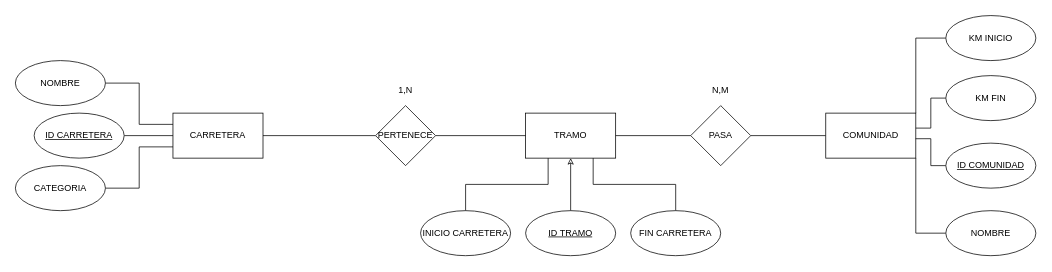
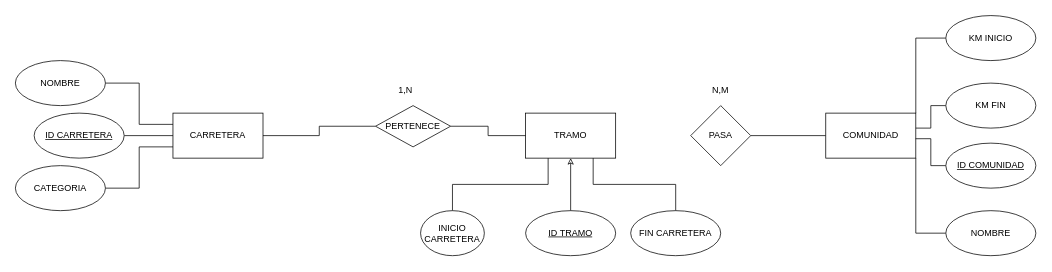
node "KM FIN": moved (990, 98) -> (990, 105)
node "PERTENECE": size 60x60 -> 75x41
edge "TRAMO" -- "PASA": removed
node "INICIO CARRETERA": size 90x45 -> 64x45
